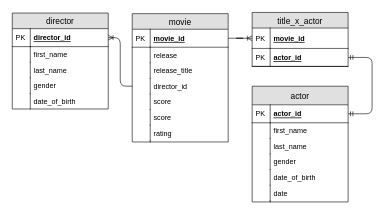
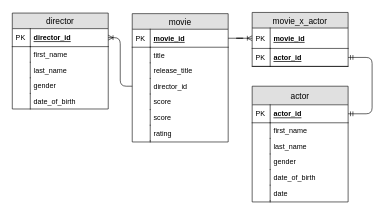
node "title_x_actor": label "title_x_actor" -> "movie_x_actor"
node "release": label "release" -> "title"
